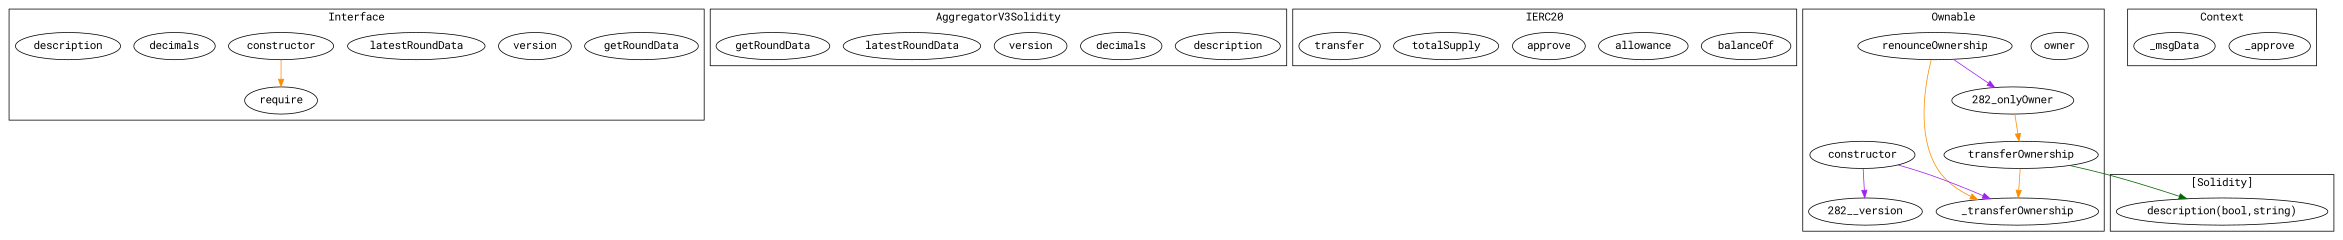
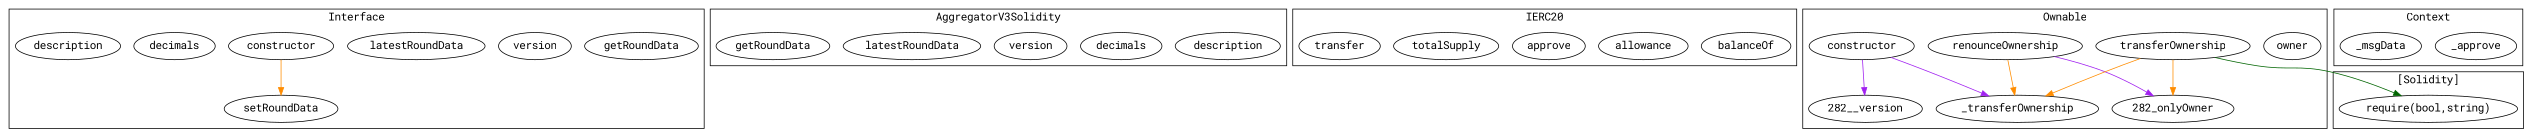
node "require": label "require" -> "setRoundData"
edge "282_onlyOwner" -> "transferOwnership": reversed
node "description(bool,string)": label "description(bool,string)" -> "require(bool,string)"
